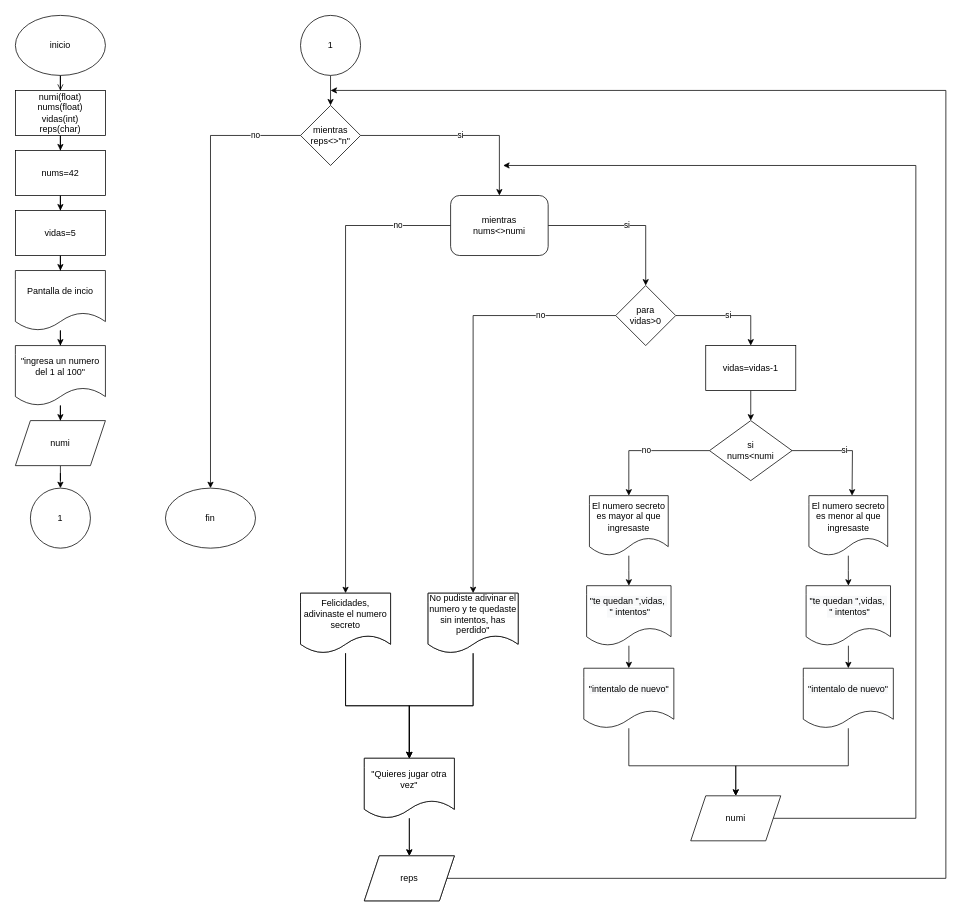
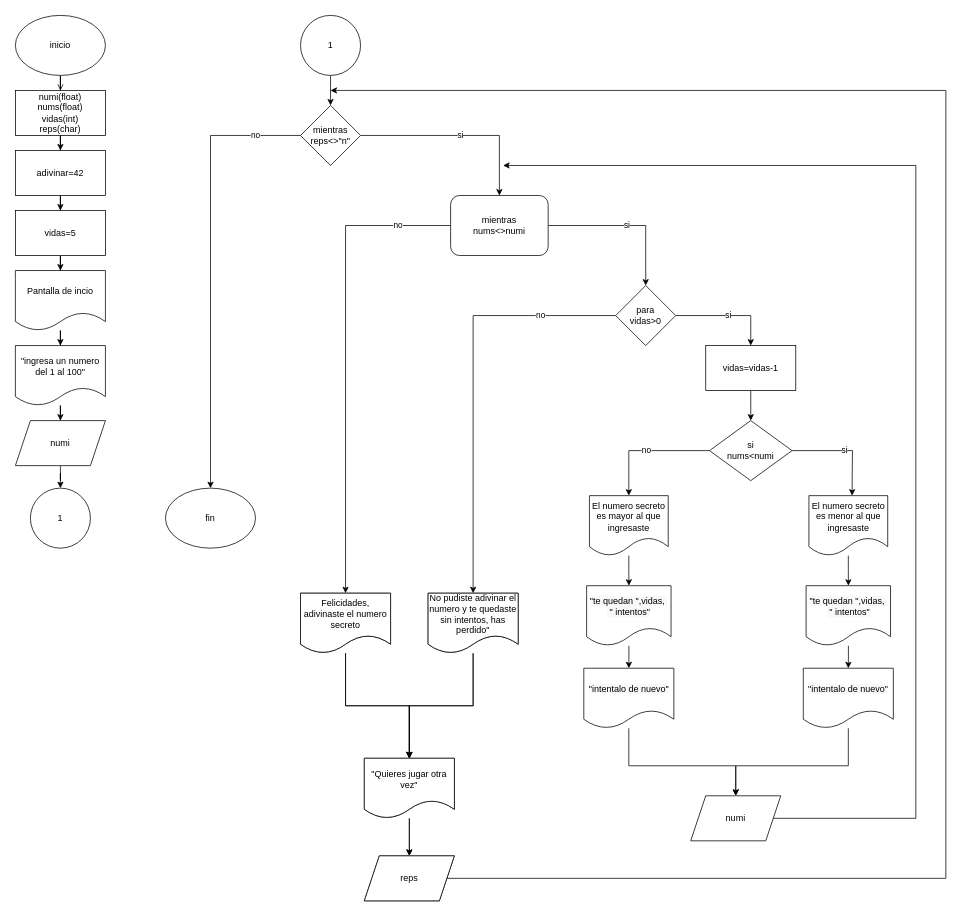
node "nums=42": label "nums=42" -> "adivinar=42"
